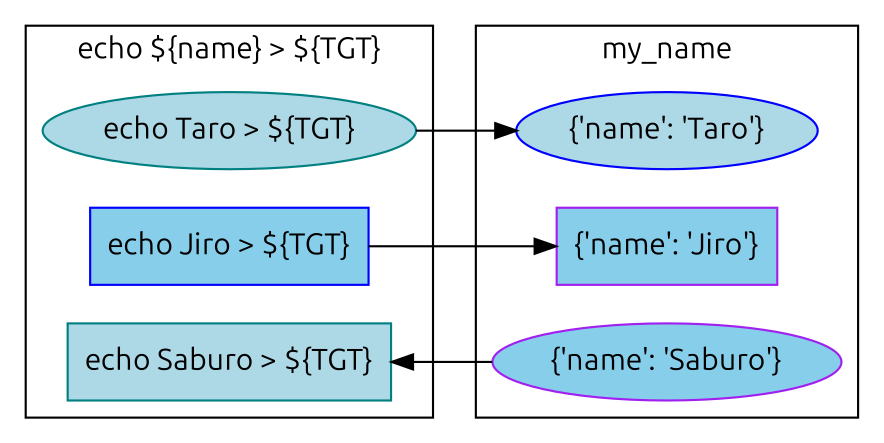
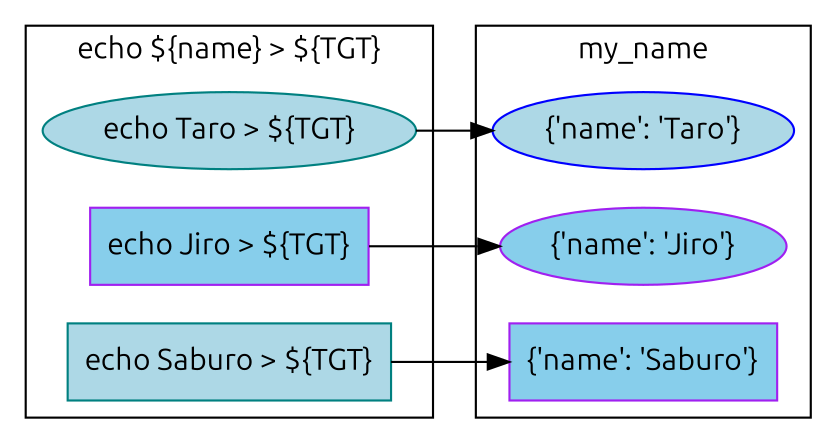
node "echo Jiro > ${TGT}": color blue -> purple
node "{'name': 'Jiro'}": shape box -> ellipse
edge "{'name': 'Saburo'}" -> "echo Saburo > ${TGT}": reversed
node "{'name': 'Saburo'}": shape ellipse -> box
